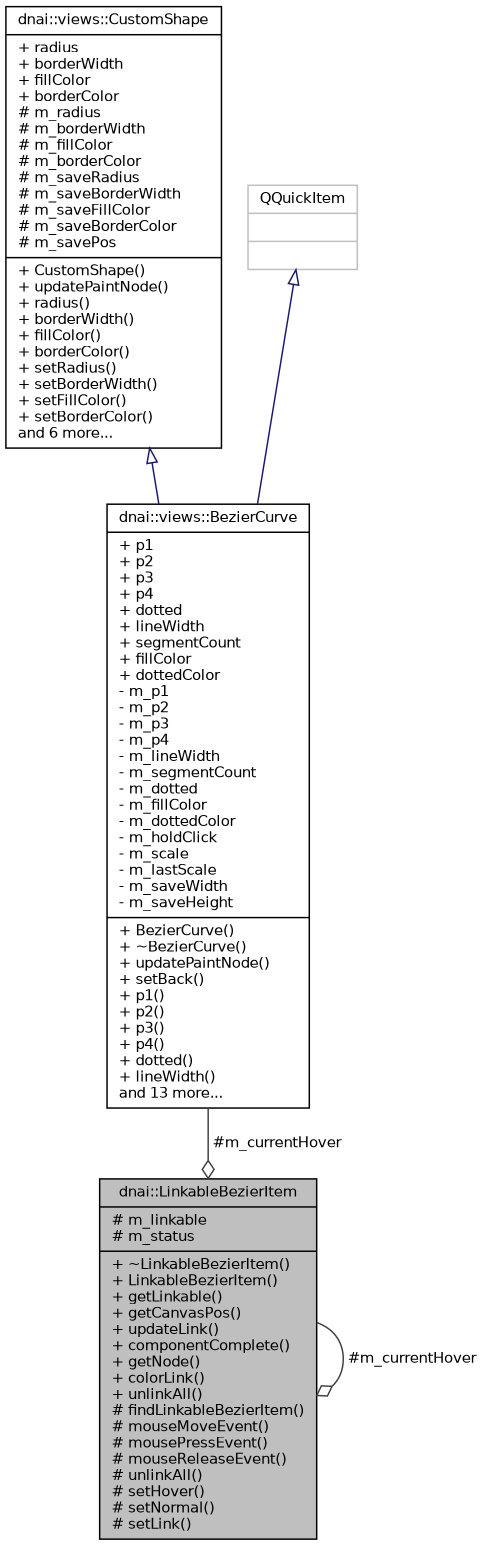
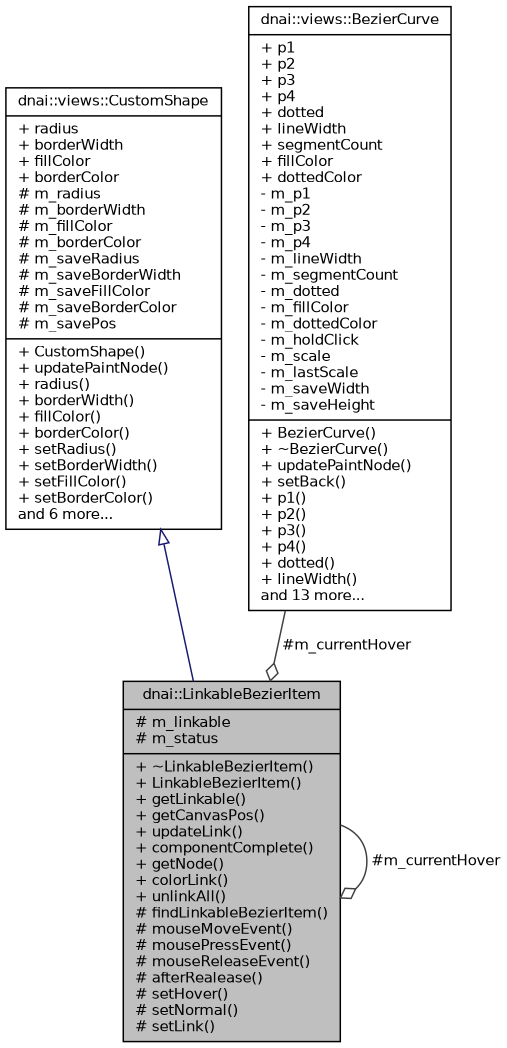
node "QQuickItem": removed
edge "dnai::views::BezierCurve" -> "dnai::views::CustomShape": now "dnai::LinkableBezierItem" -> "dnai::views::CustomShape"
node "dnai::LinkableBezierItem": text "# unlinkAll()" -> "# afterRealease()"
